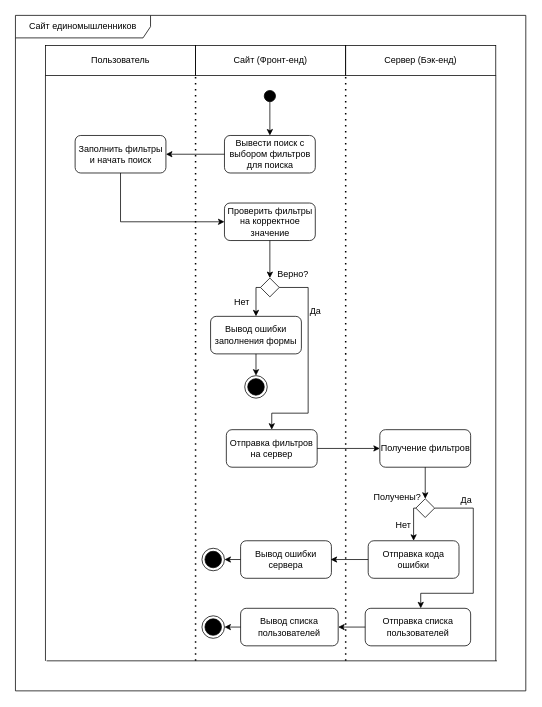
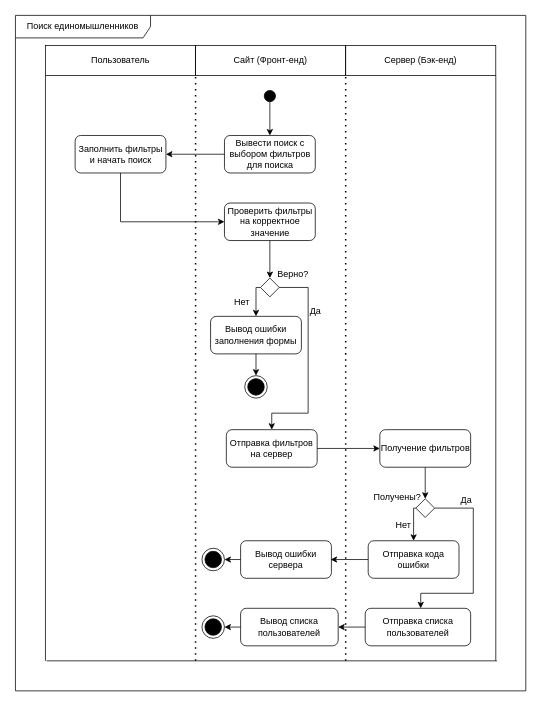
node "Сайт единомышленников": label "Сайт единомышленников" -> "Поиск единомышленников"
